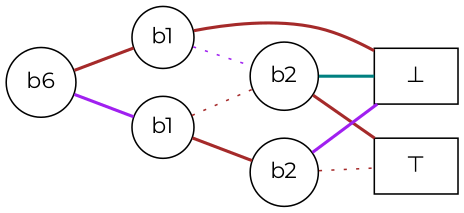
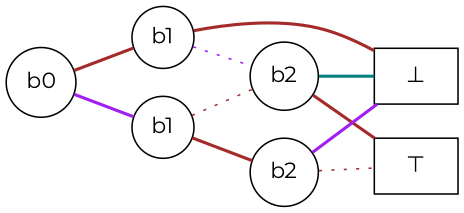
node "b6": label "b6" -> "b0"
